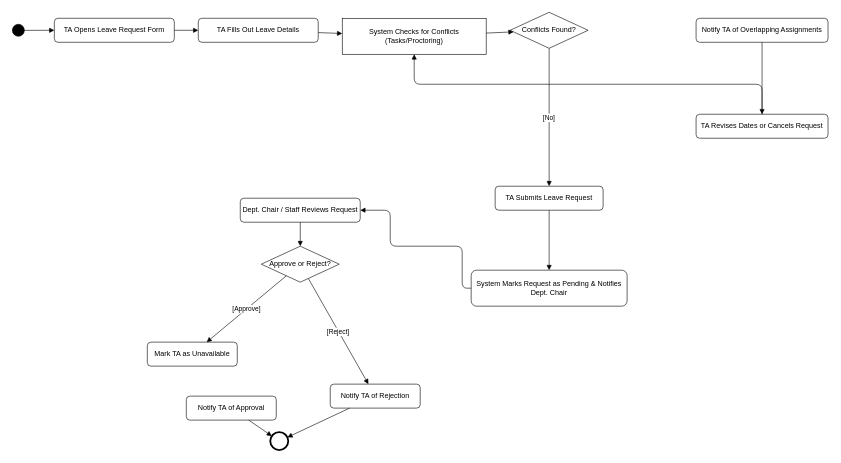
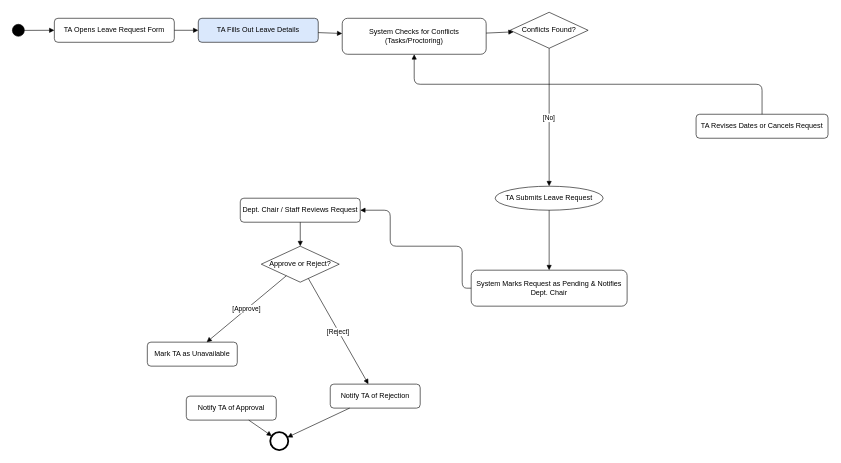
node "TA Fills Out Leave Details": fillcolor #ffffff -> #dae8fc
node "Notify TA of Overlapping Assignments": removed
node "System Checks for Conflicts (Tasks/Proctoring)": shape rectangle -> rounded rectangle
edge "Notify TA of Overlapping Assignments" -> "TA Revises Dates or Cancels Request": removed
node "TA Submits Leave Request": shape rounded rectangle -> ellipse
